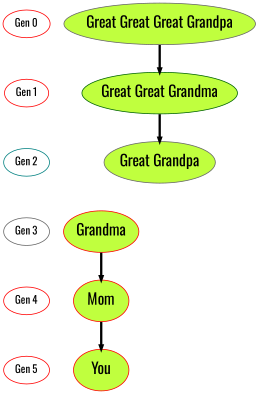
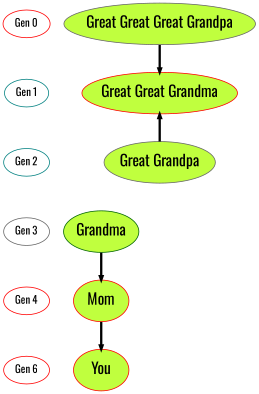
node "Gen 1": color red -> teal
node "Great Great Grandma": color darkgreen -> red
edge "Great Great Grandma" -> "Great Grandpa": reversed
node "Grandma": color red -> darkgreen
node "Gen 5": label "Gen 5" -> "Gen 6"
